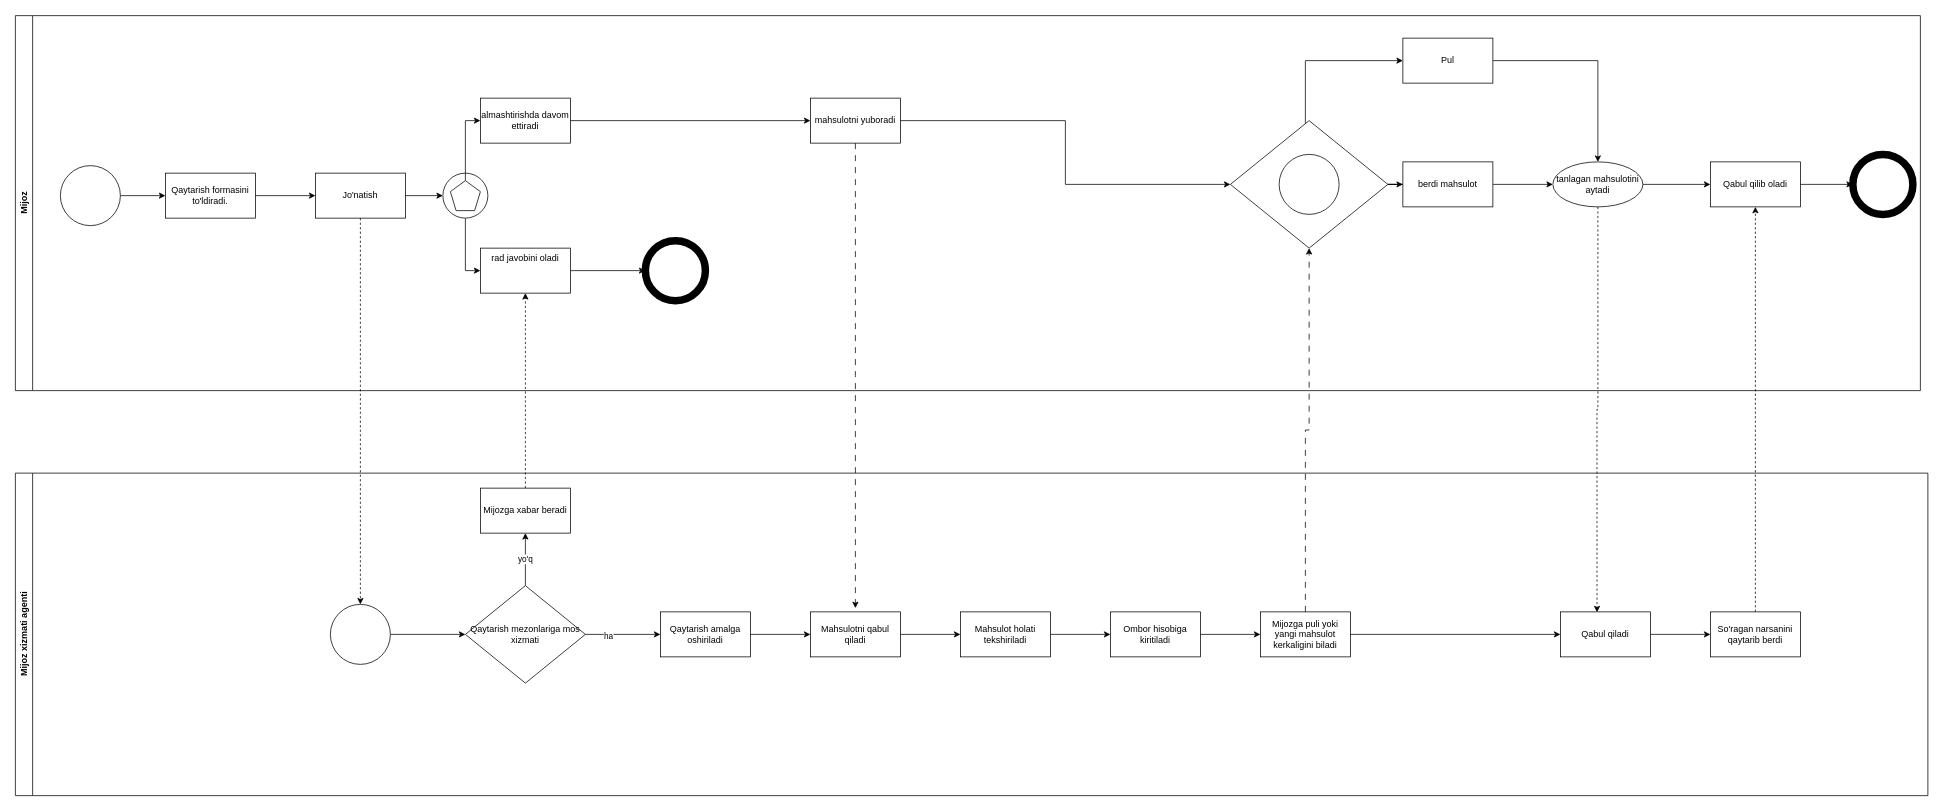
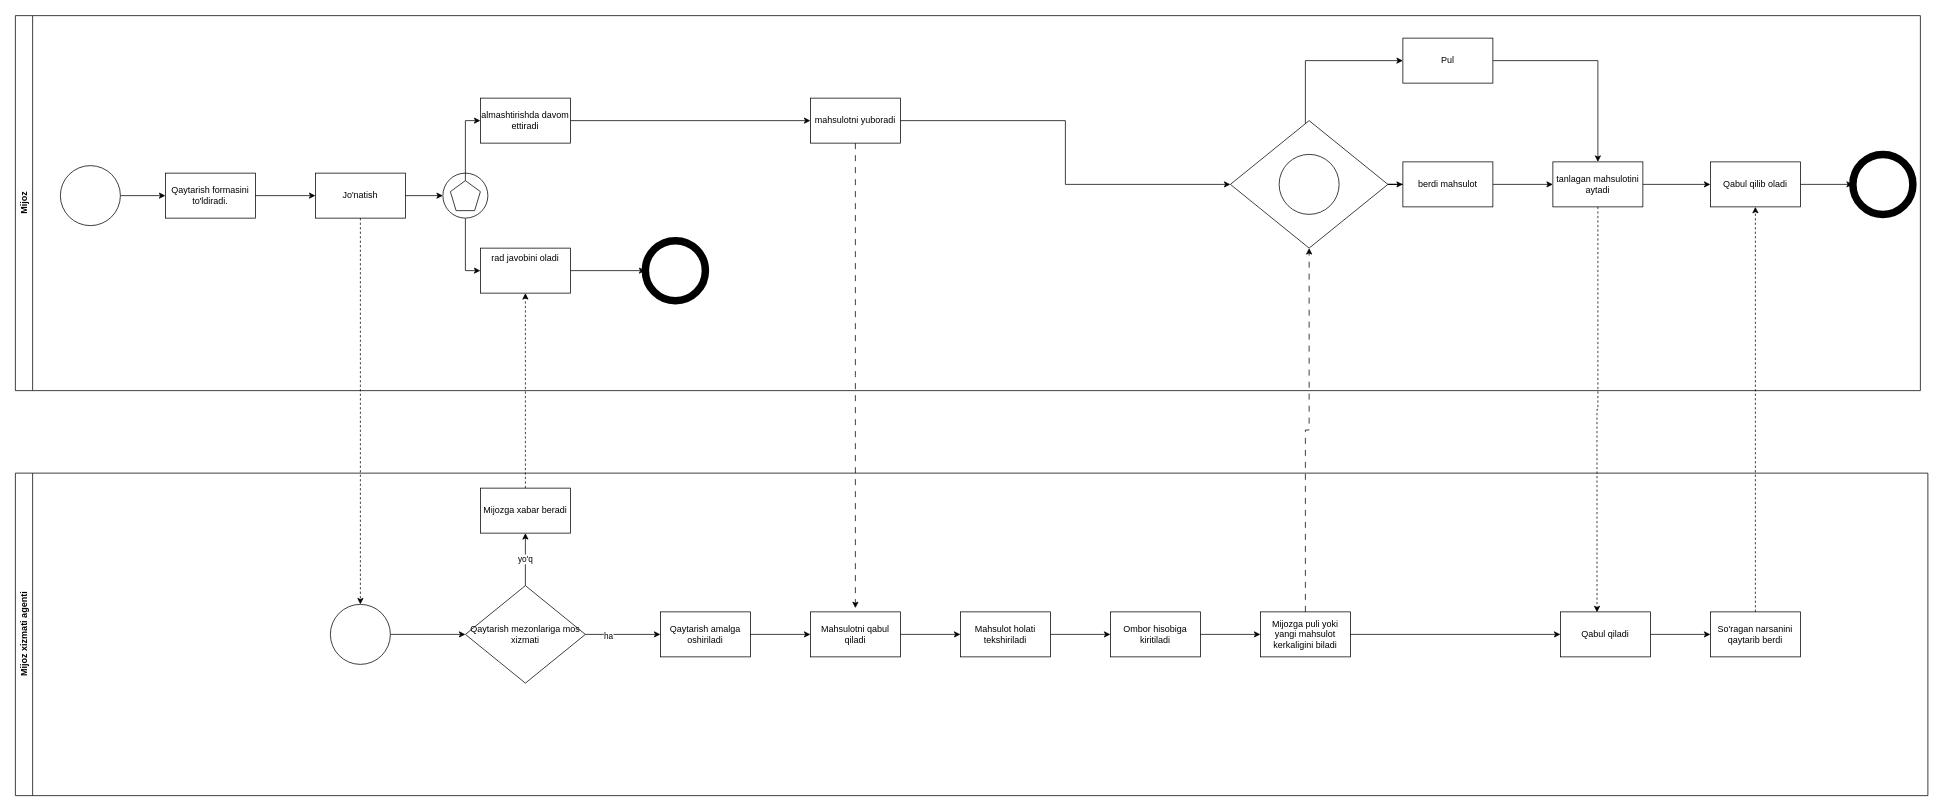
node "tanlagan mahsulotini aytadi": shape ellipse -> rectangle
